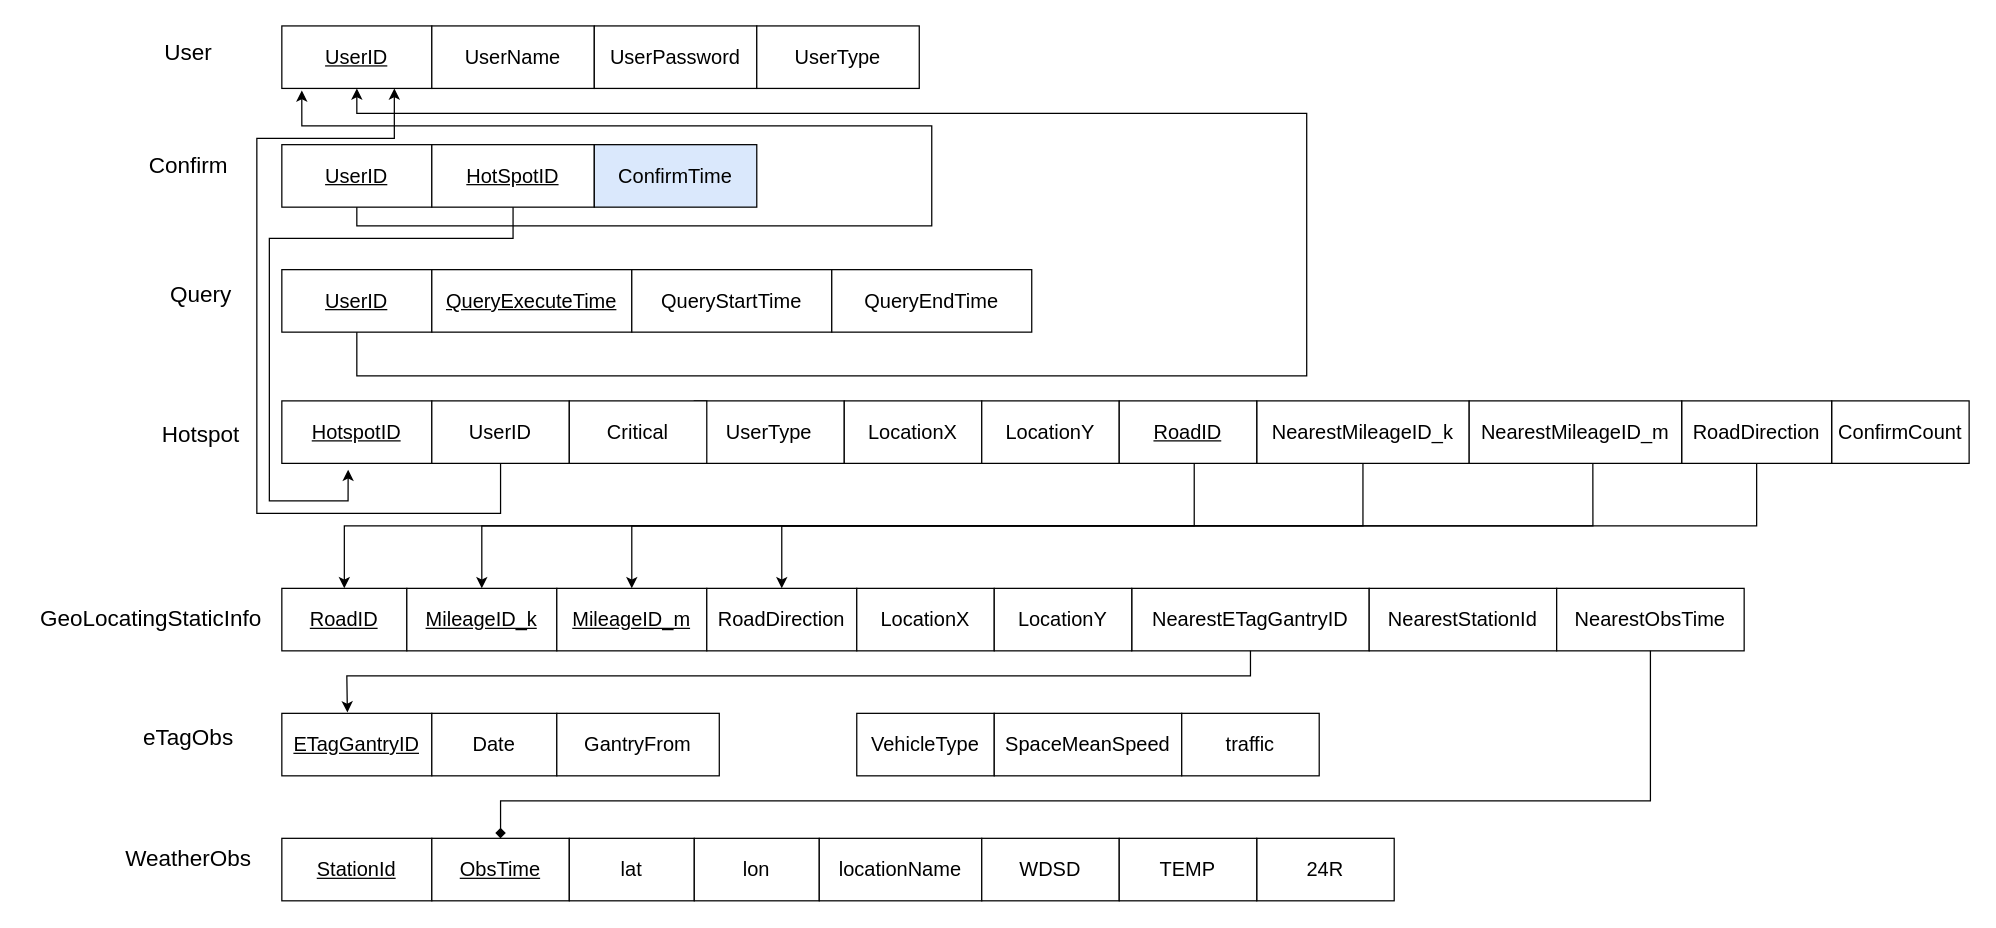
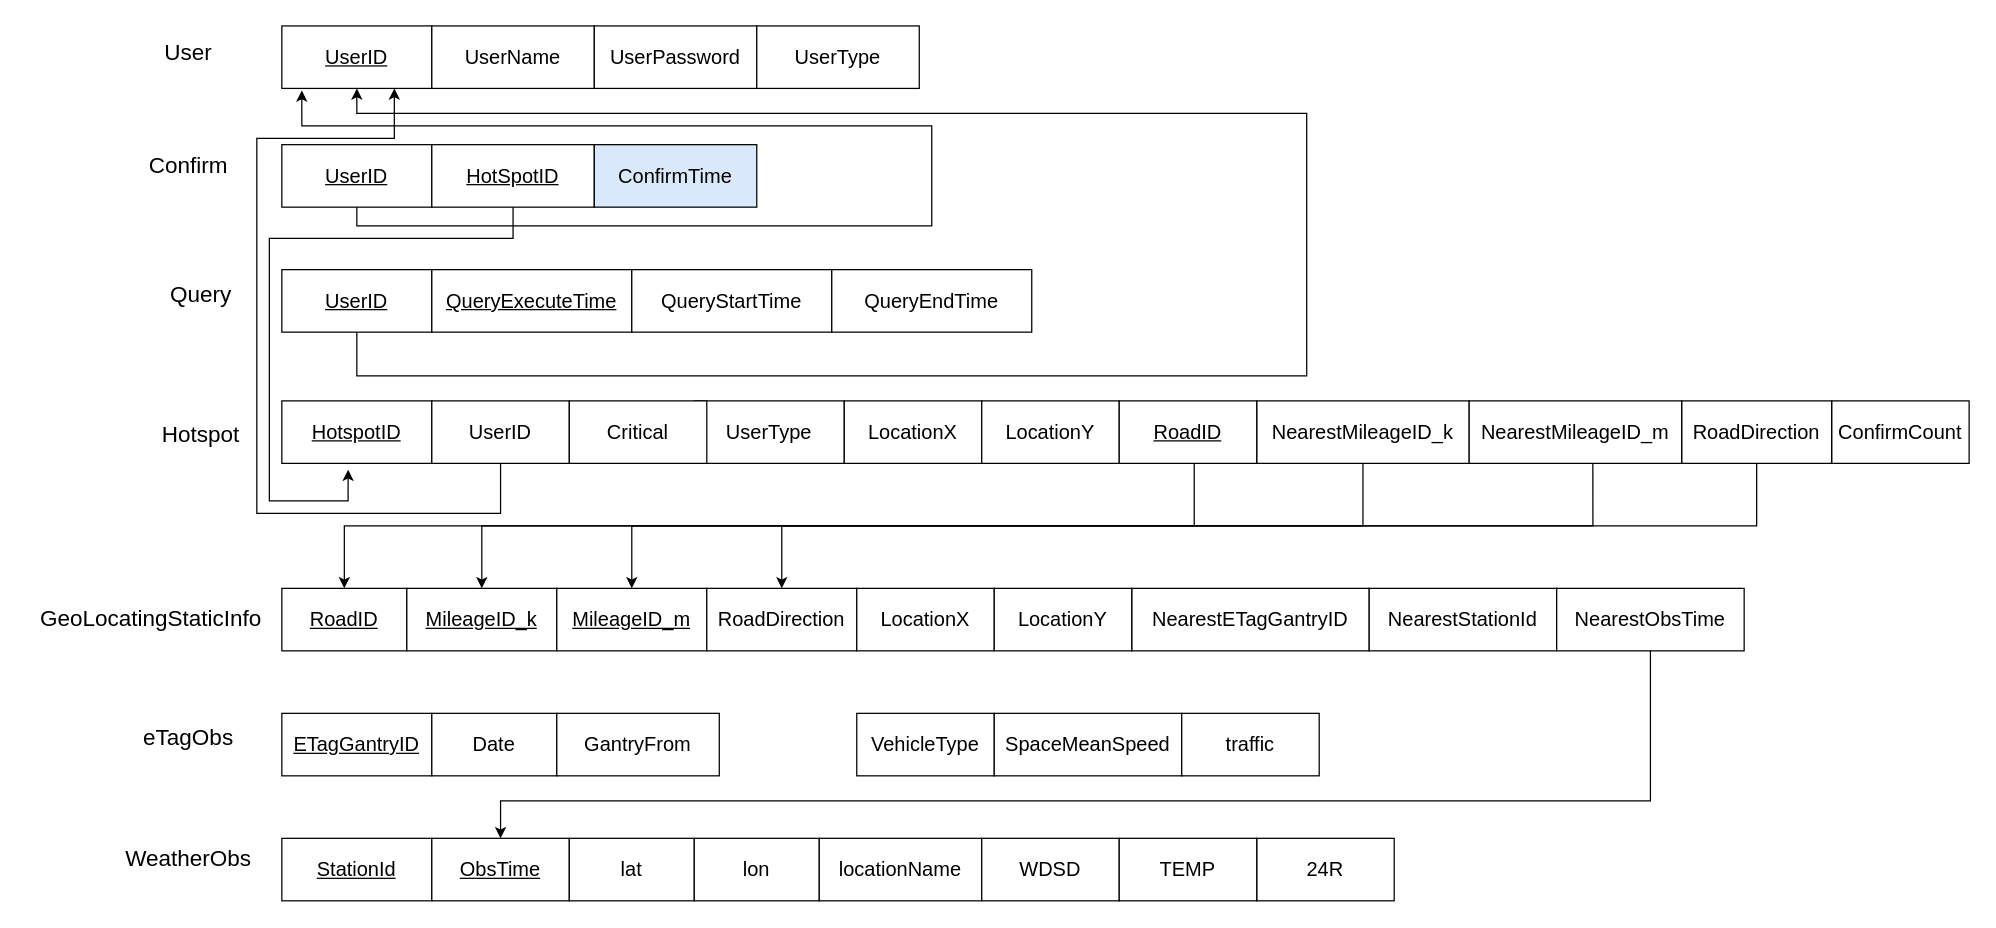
edge "NearestETagGantryID" -> "ETagGantryID": removed
edge "NearestObsTime" -> "ObsTime": arrowhead diamond -> classic
